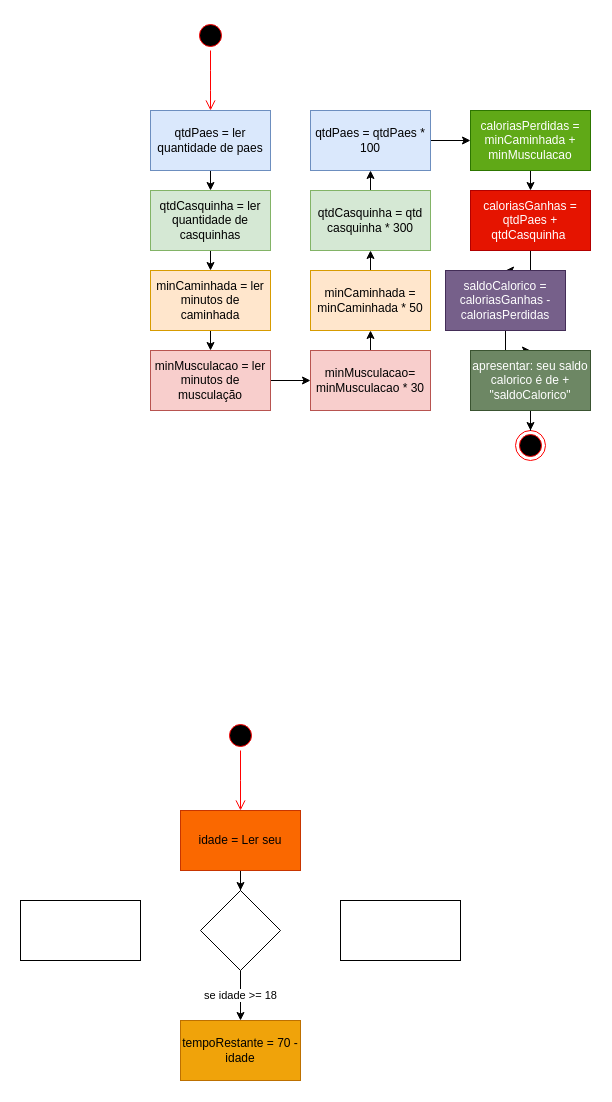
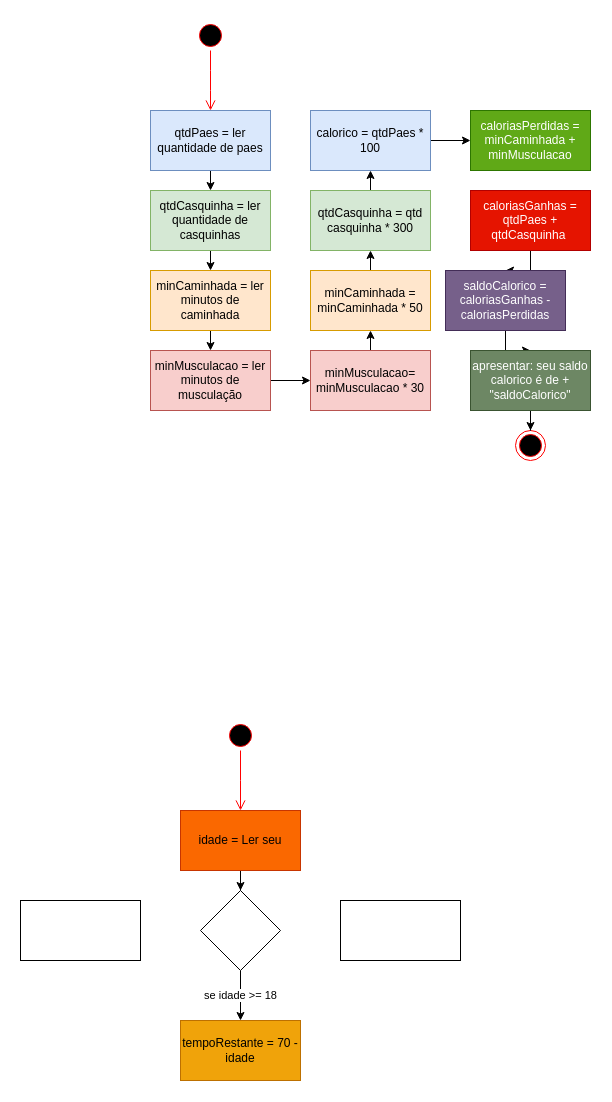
node "qtdPaes = qtdPaes * 100": label "qtdPaes = qtdPaes * 100" -> "calorico = qtdPaes * 100"
edge "caloriasPerdidas = minCaminhada + minMusculacao" -> "caloriasGanhas = qtdPaes + qtdCasquinha": removed
